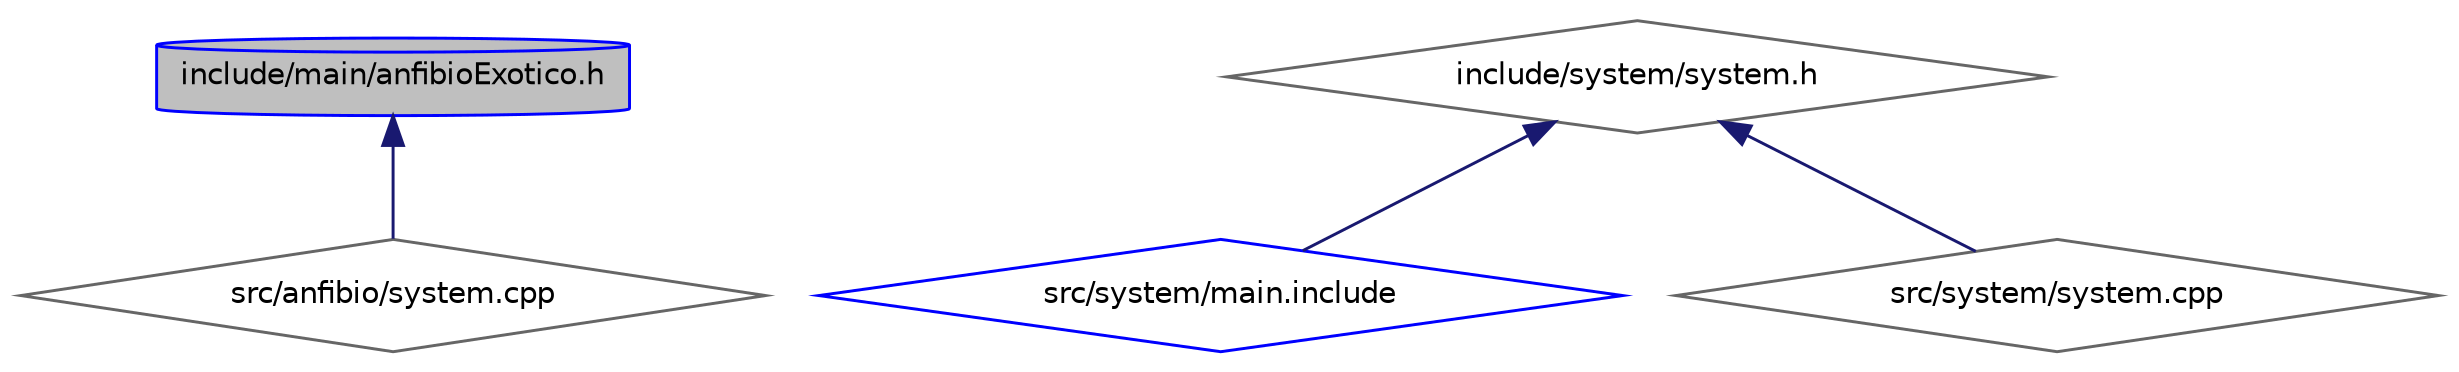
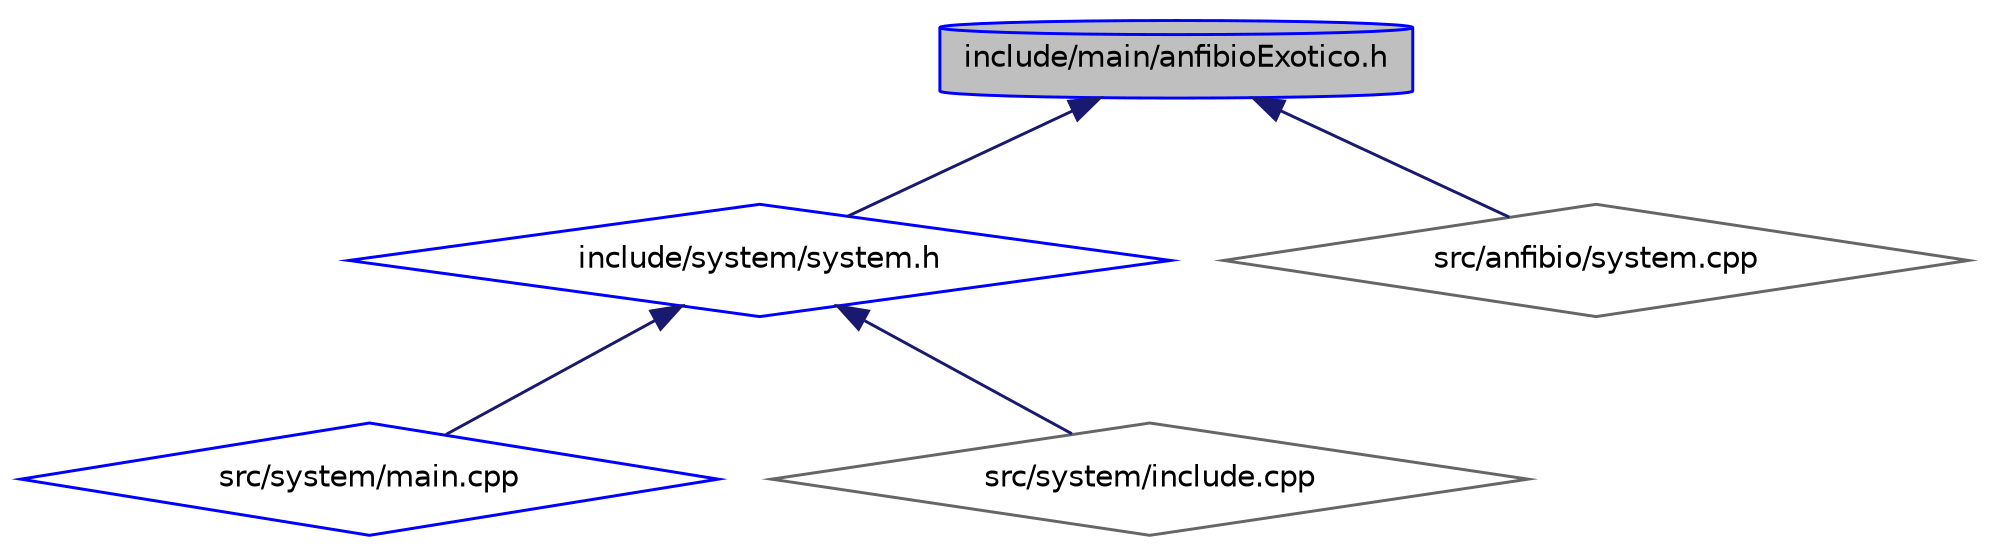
node "include/system/system.h": color gray40 -> blue
edge "include/system/system.h" -> "include/main/anfibioExotico.h": added
node "src/system/main.include": label "src/system/main.include" -> "src/system/main.cpp"
node "src/system/system.cpp": label "src/system/system.cpp" -> "src/system/include.cpp"
